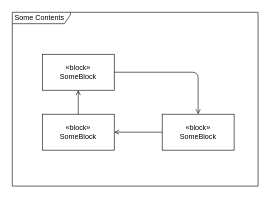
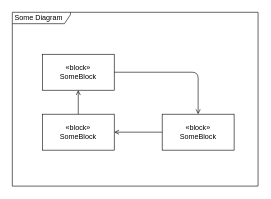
node "Some Contents": label "Some Contents" -> "Some Diagram"
